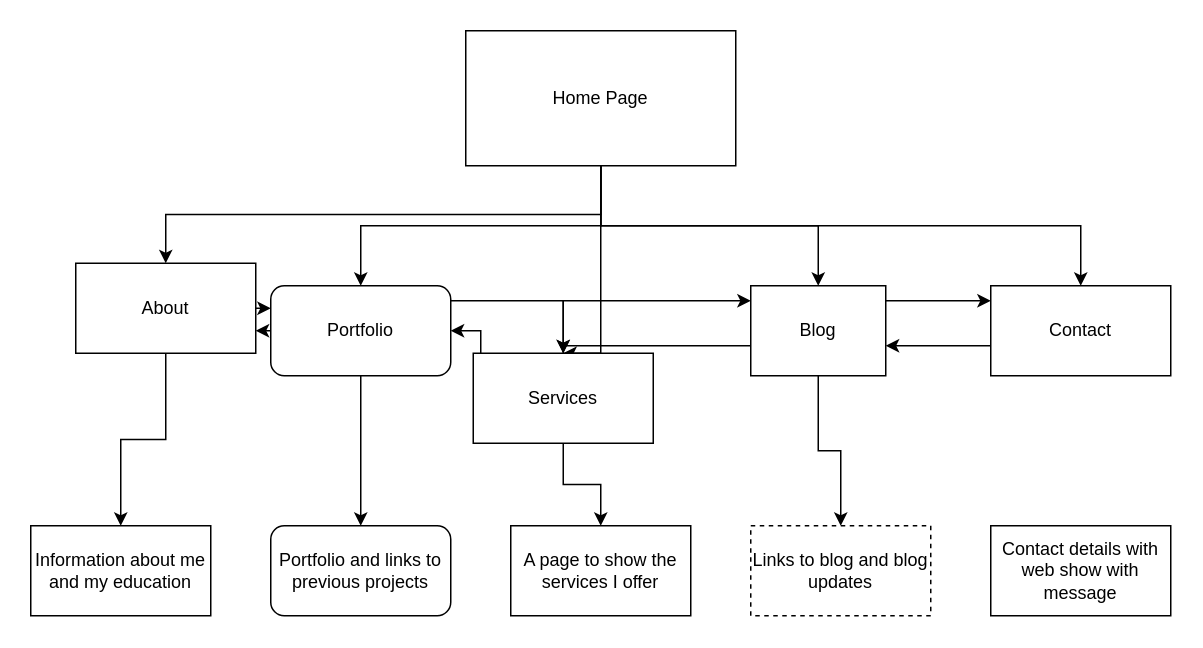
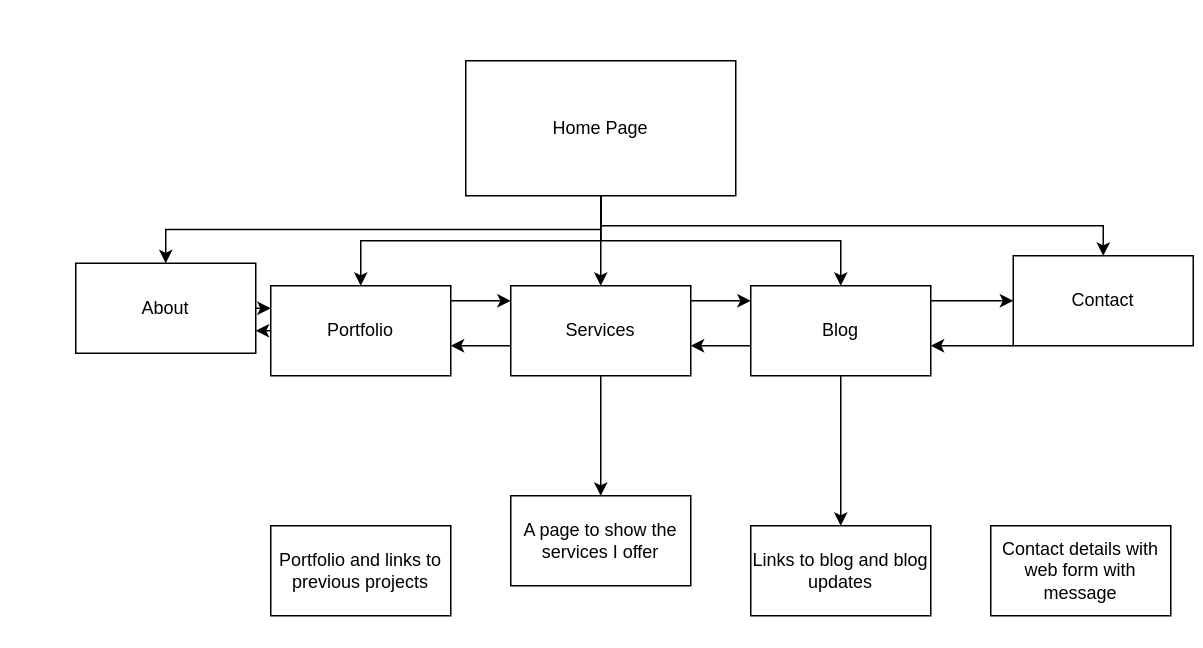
node "Home Page": moved (601, 98) -> (601, 128)
node "Portfolio": shape rounded rectangle -> rectangle
node "Blog": size 135x90 -> 180x90
node "Contact": moved (1081, 331) -> (1103, 301)
node "Services": moved (563, 398) -> (601, 331)
edge "About" -> "Information about me and my education": removed
edge "Portfolio" -> "Portfolio and links to previous projects": removed
node "Information about me and my education": removed
node "Portfolio and links to previous projects": shape rounded rectangle -> rectangle
node "A page to show the services I offer": moved (601, 571) -> (601, 541)
node "Links to blog and blog updates": style dashed -> solid
node "Contact details with web show with message": label "Contact details with web show with message" -> "Contact details with web form with message"
